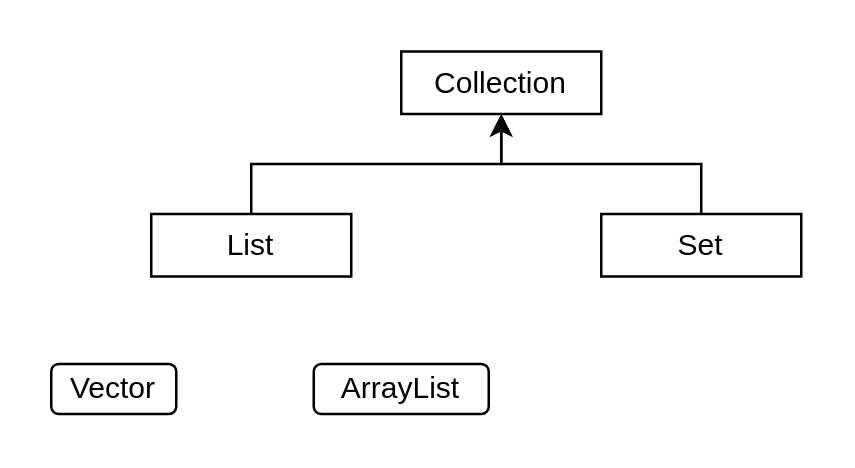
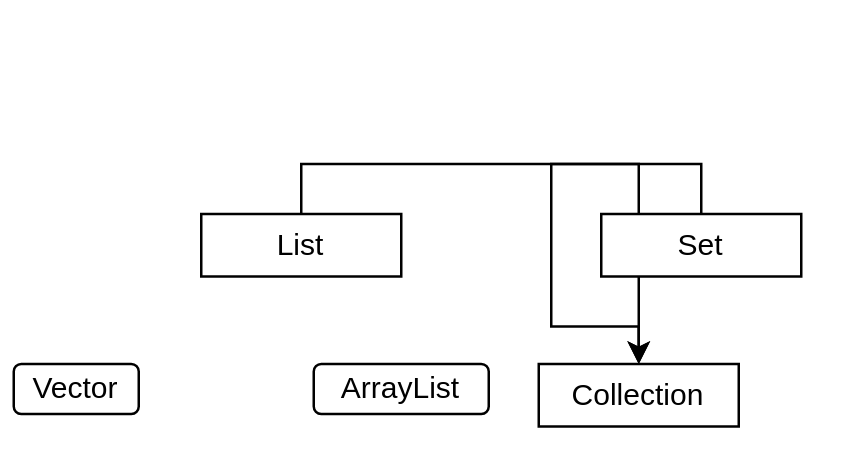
node "Collection": moved (501, 83) -> (639, 395)
node "List": moved (251, 245) -> (301, 245)
node "Vector": moved (114, 389) -> (76, 389)
